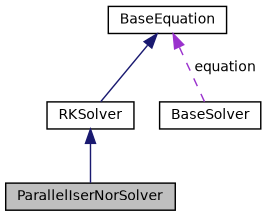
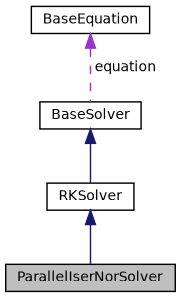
edge "RKSolver" -> "BaseEquation": now "RKSolver" -> "BaseSolver"
